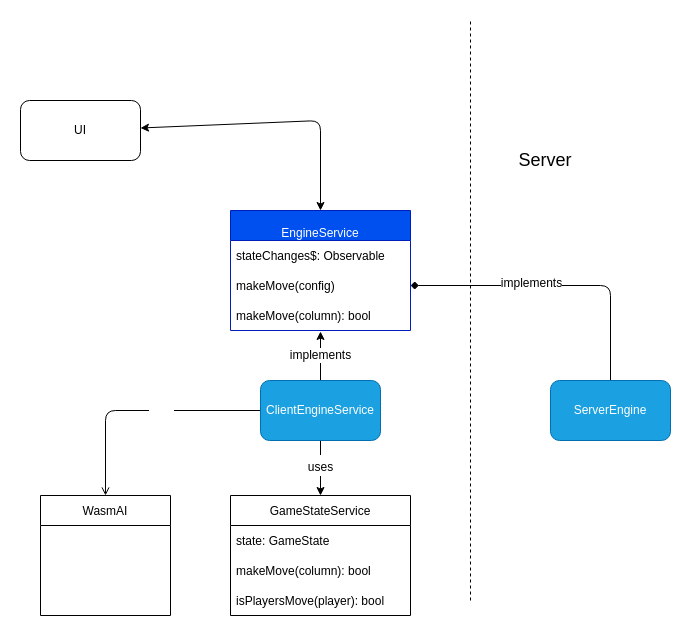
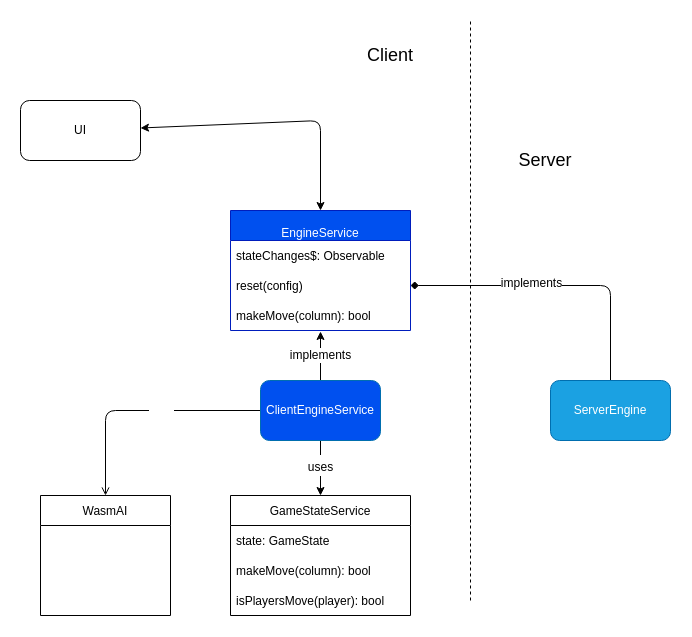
node "Client": added
node "makeMove(config)": label "makeMove(config)" -> "reset(config)"
node "ClientEngineService": fillcolor #1ba1e2 -> #0050ef
